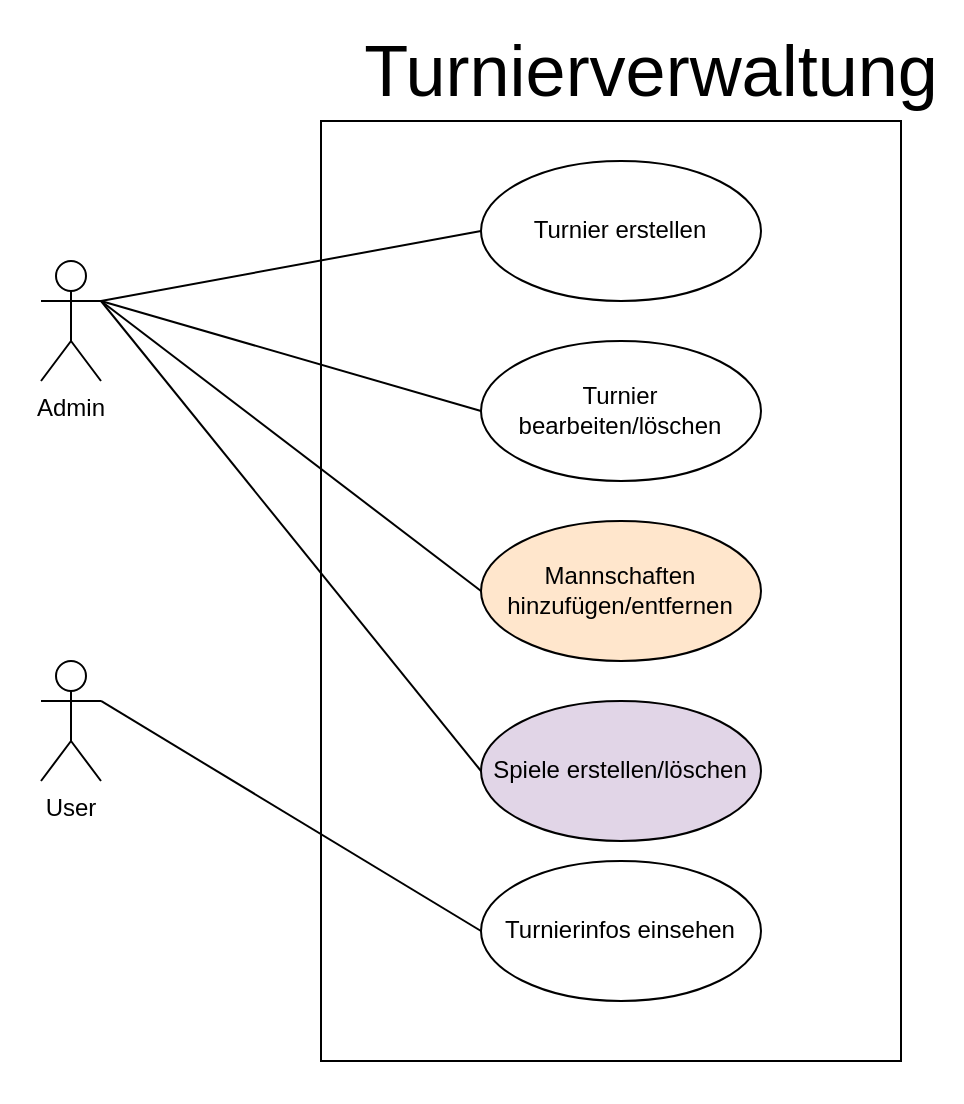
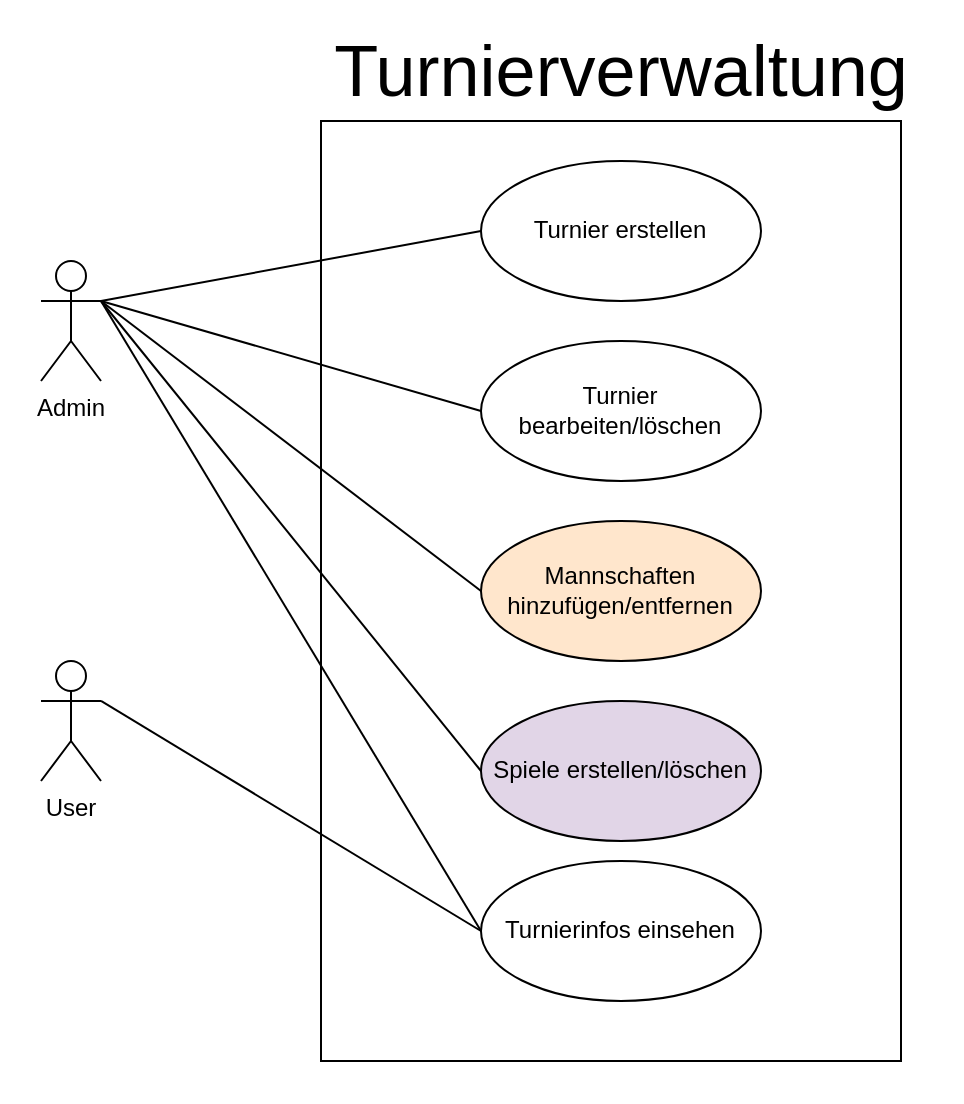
node "Turnierverwaltung": moved (651, 71) -> (621, 71)
edge "Admin" -- "Turnierinfos einsehen": added
